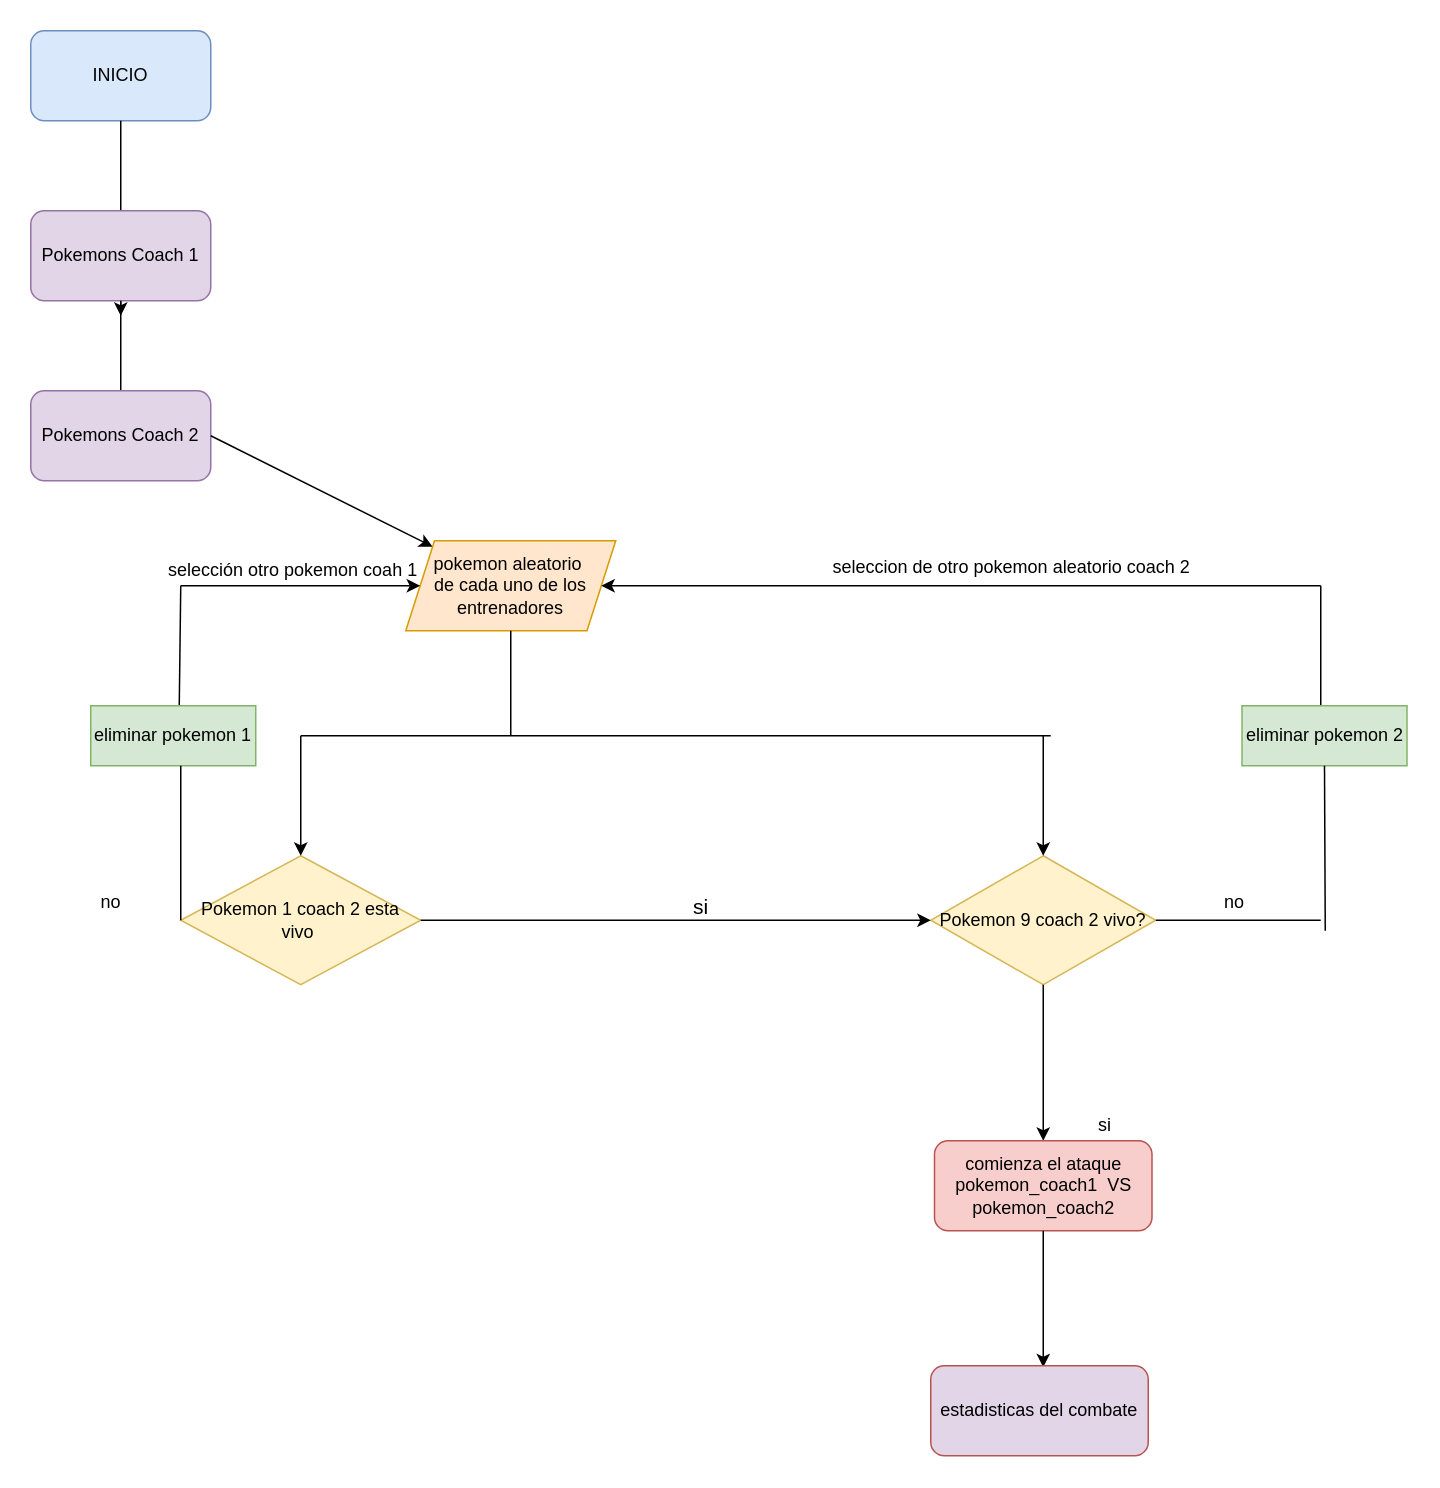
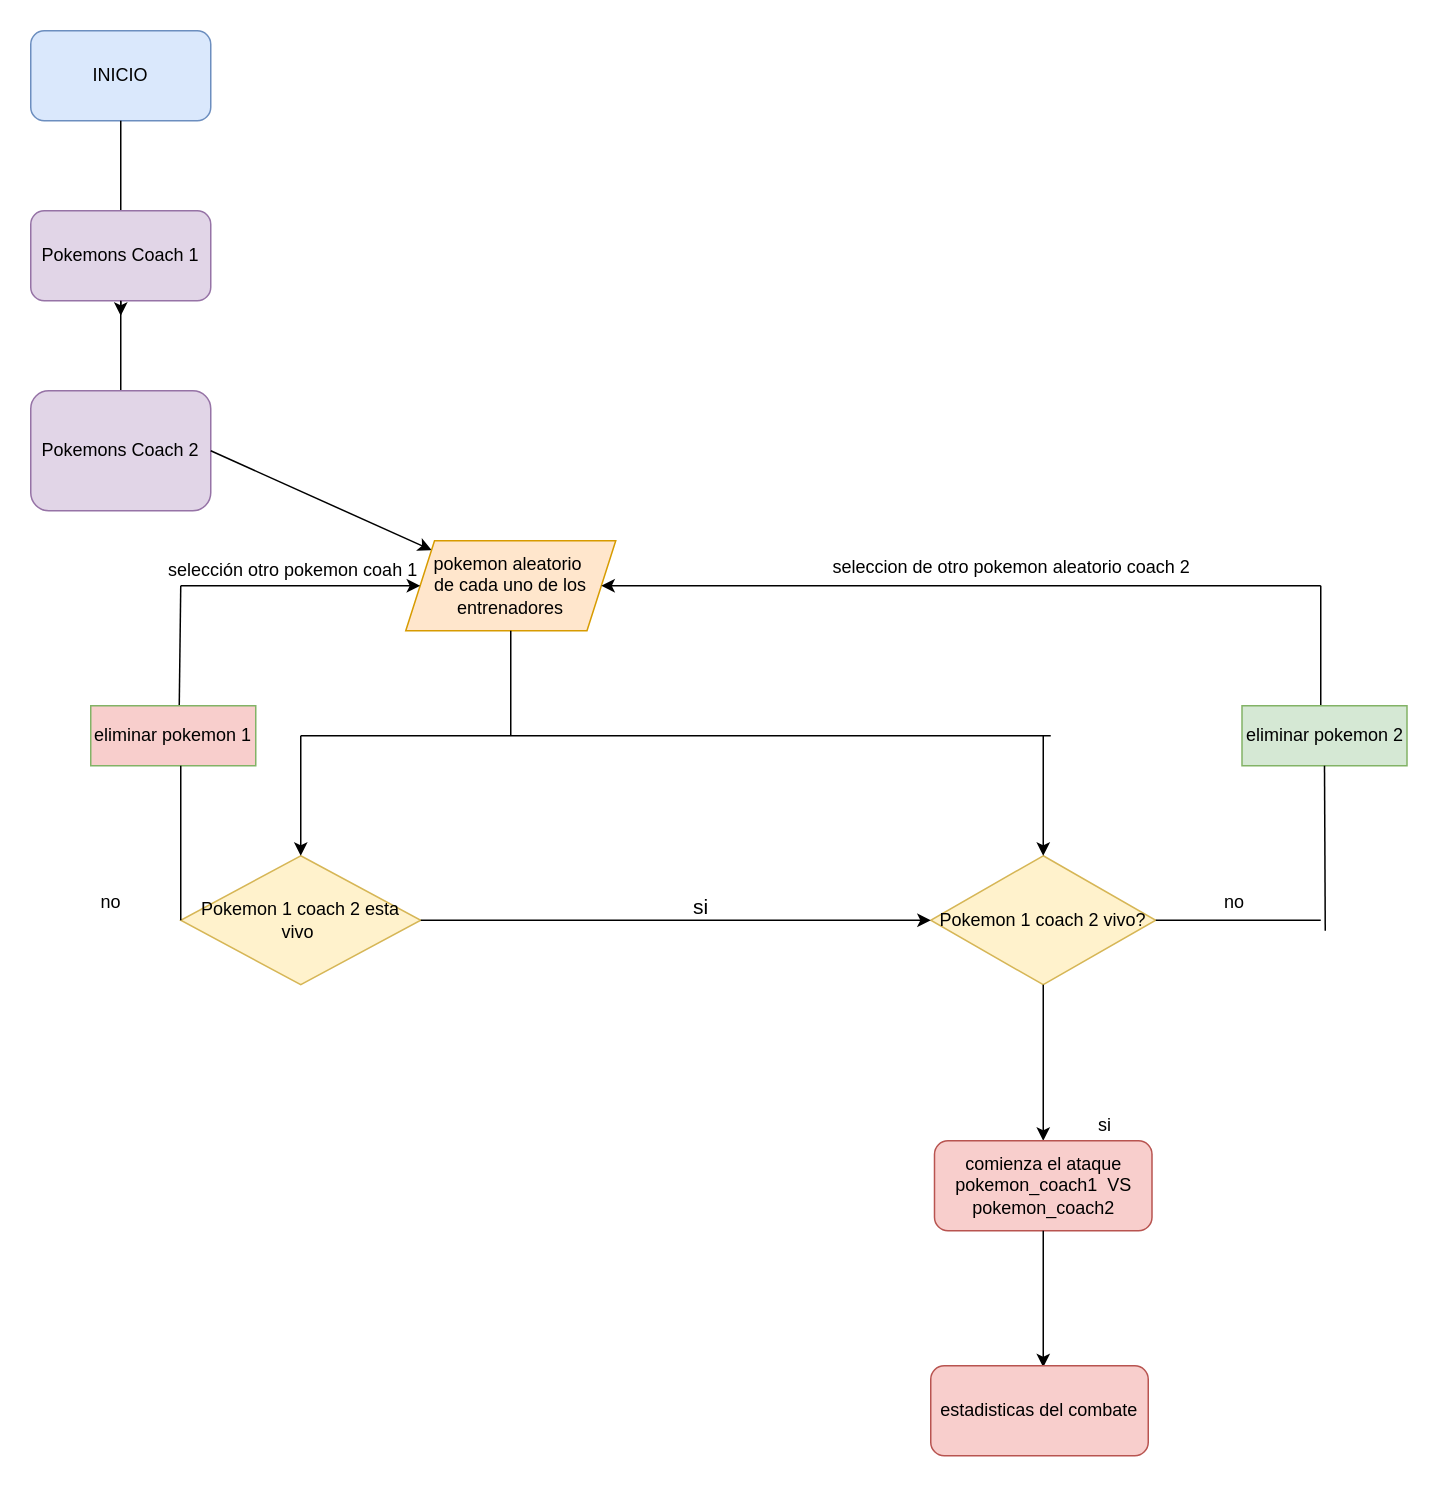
node "Pokemons Coach 2": size 180x90 -> 180x120
node "eliminar pokemon 1": fillcolor #d5e8d4 -> #f8cecc
node "Pokemon 9 coach 2 vivo?": label "Pokemon 9 coach 2 vivo?" -> "Pokemon 1 coach 2 vivo?"
node "estadisticas del combate": fillcolor #e1d5e7 -> #f8cecc
